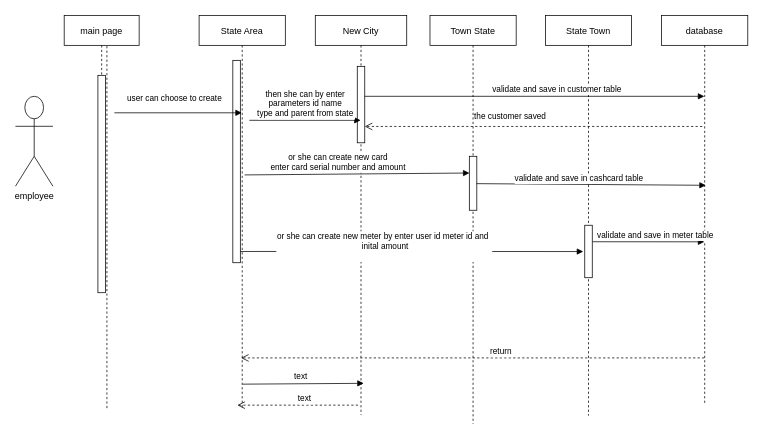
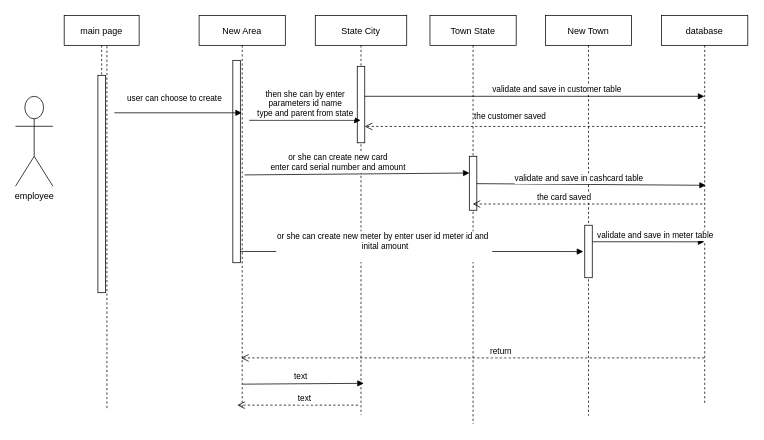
node "State Area": label "State Area" -> "New Area"
node "New City": label "New City" -> "State City"
node "State Town": label "State Town" -> "New Town"
edge "database" -> "Town State": added, label "the card saved"
